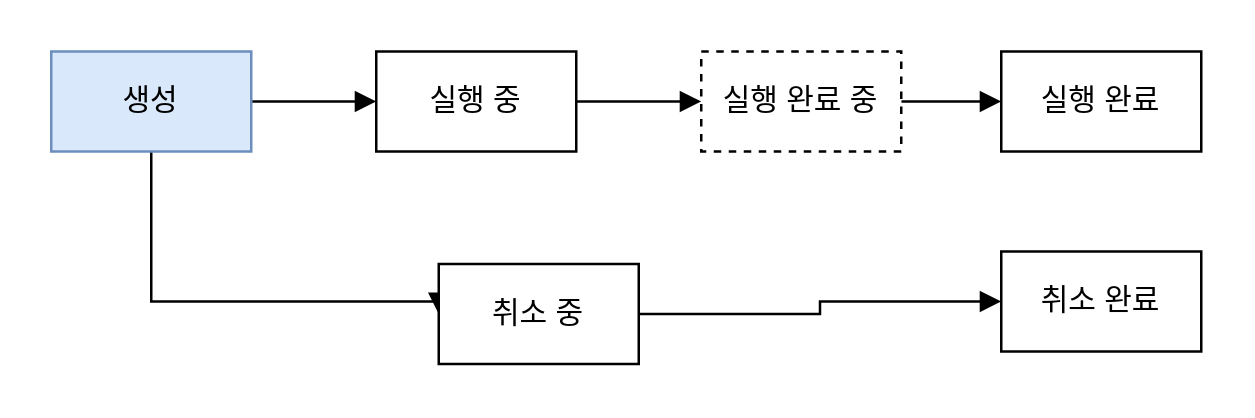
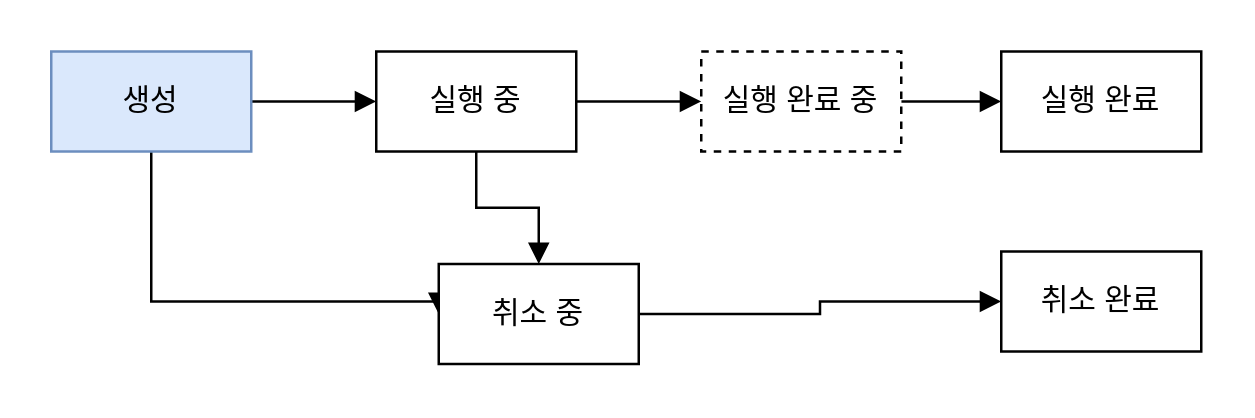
edge "실행 중" -> "취소 중": added
